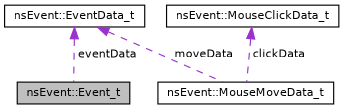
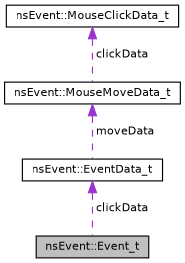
edge "nsEvent::Event_t" -> "nsEvent::EventData_t": label " eventData" -> " clickData"
edge "nsEvent::MouseMoveData_t" -> "nsEvent::EventData_t": reversed
